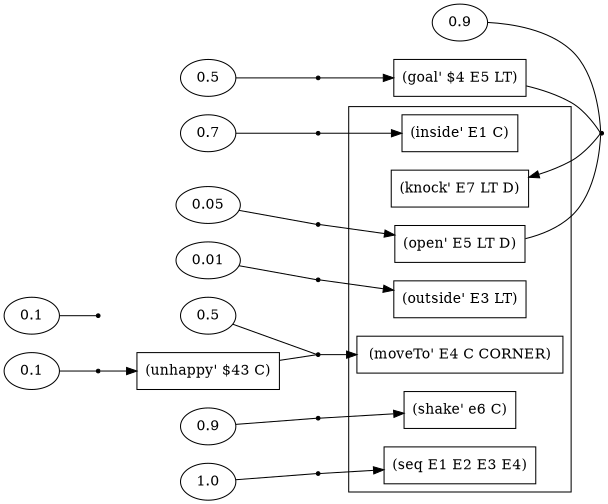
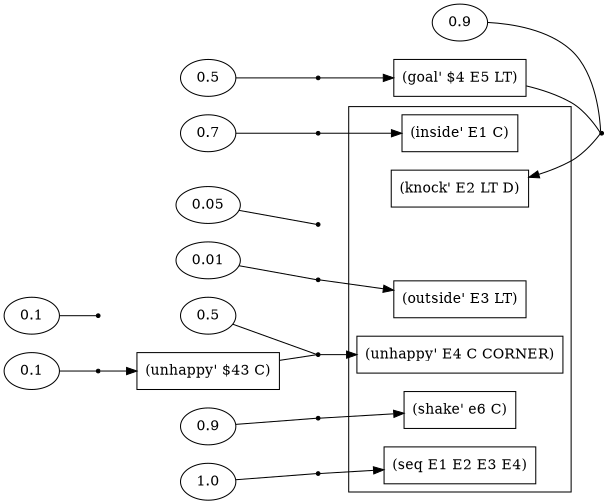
node "(knock' E7 LT D)": label "(knock' E7 LT D)" -> "(knock' E2 LT D)"
node "(open' E5 LT D)": removed
node "(moveTo' E4 C CORNER)": label "(moveTo' E4 C CORNER)" -> "(unhappy' E4 C CORNER)"
